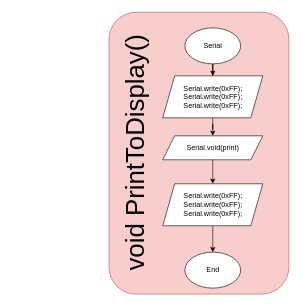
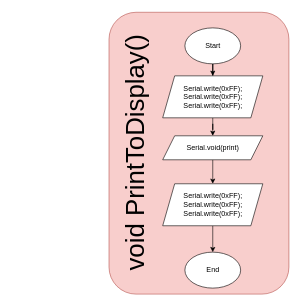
node "Serial": label "Serial" -> "Start"
